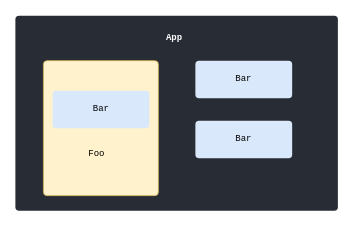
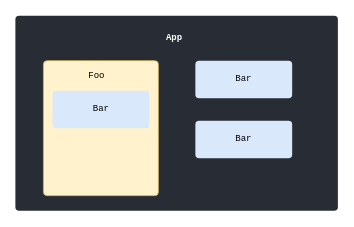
node "Foo": moved (97, 154) -> (97, 75)
